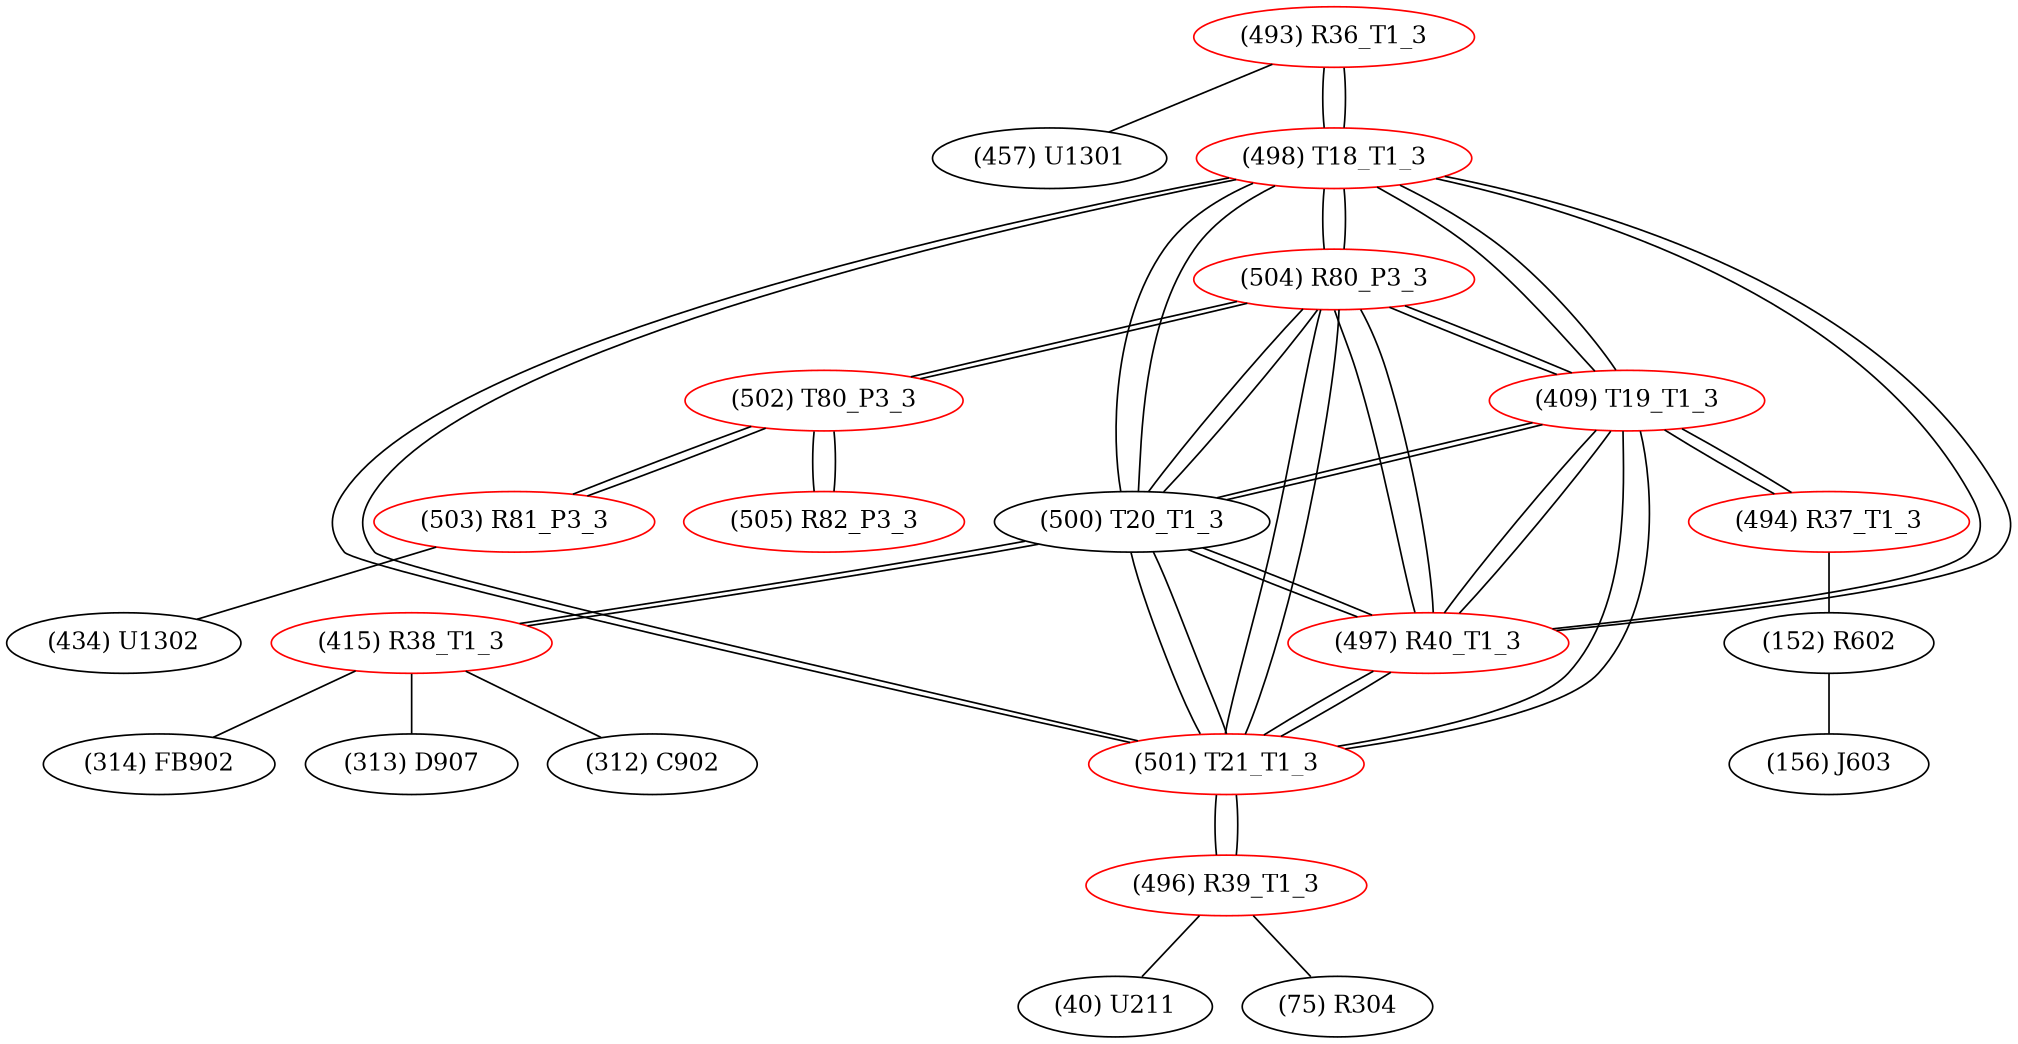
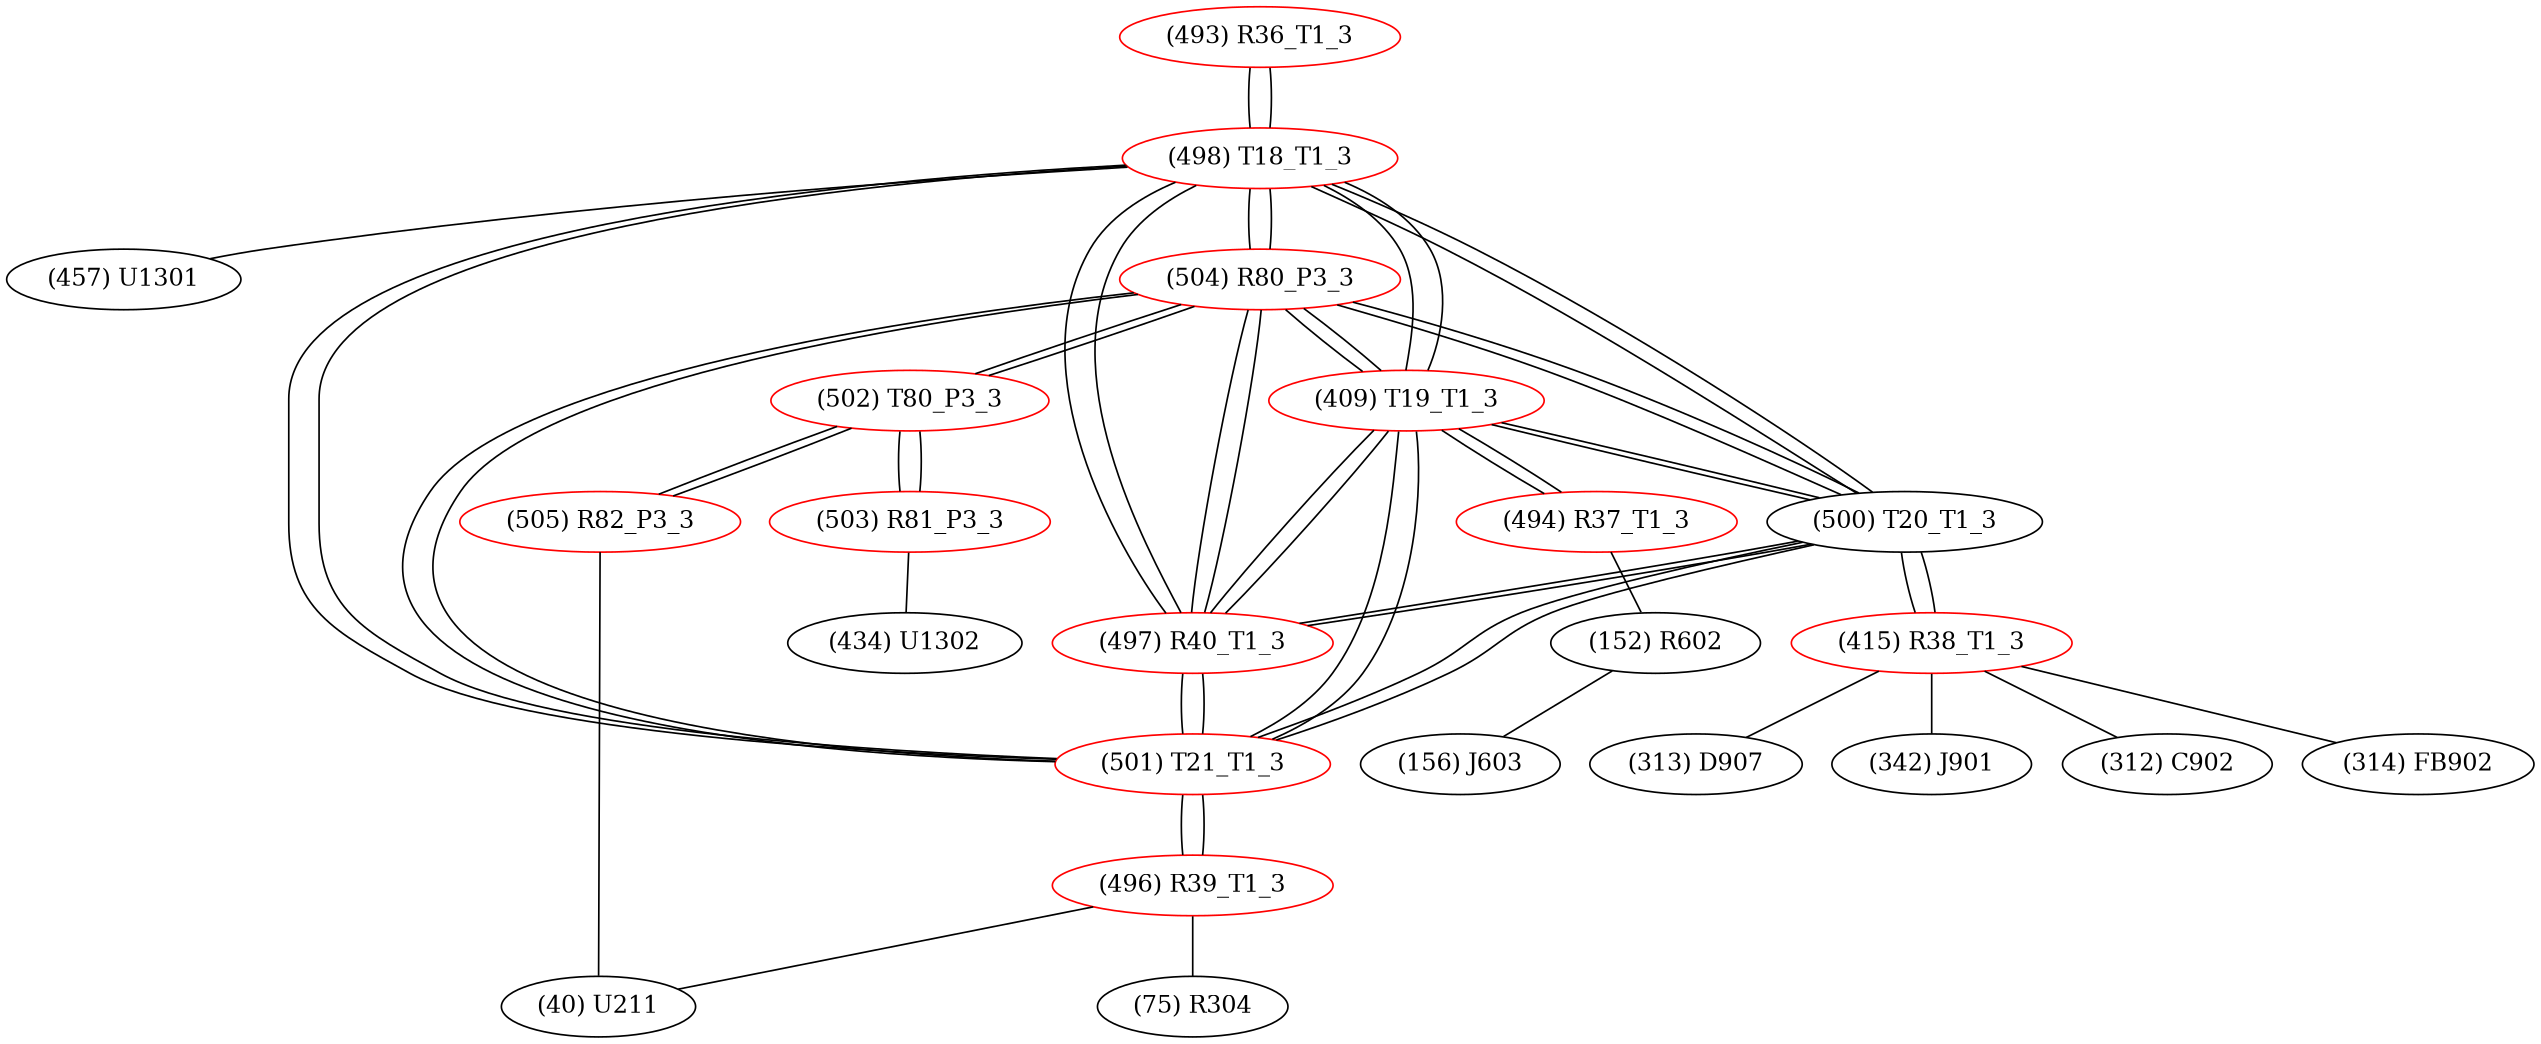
edge "(493) R36_T1_3" -- "(457) U1301": now "(498) T18_T1_3" -- "(457) U1301"
edge "(505) R82_P3_3" -- "(40) U211": added
node "(342) J901": added
